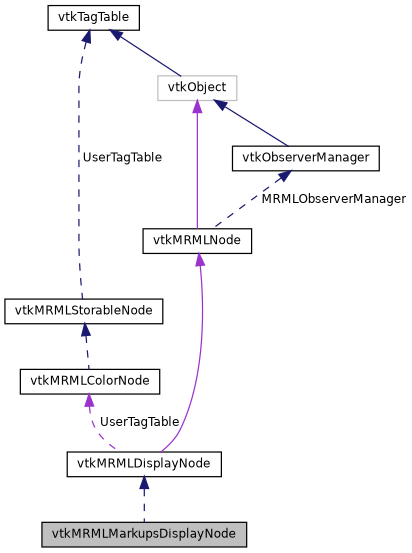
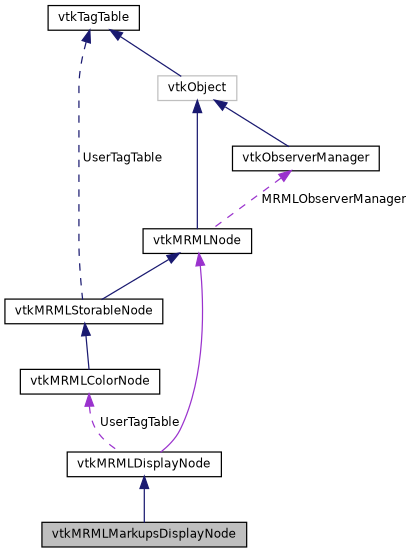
edge "vtkMRMLNode" -> "vtkObject": color darkorchid3 -> midnightblue
edge "vtkMRMLNode" -> "vtkObserverManager": color midnightblue -> darkorchid3
edge "vtkMRMLStorableNode" -> "vtkMRMLNode": added
edge "vtkMRMLColorNode" -> "vtkMRMLStorableNode": style dashed -> solid
edge "vtkMRMLMarkupsDisplayNode" -> "vtkMRMLDisplayNode": style dashed -> solid
